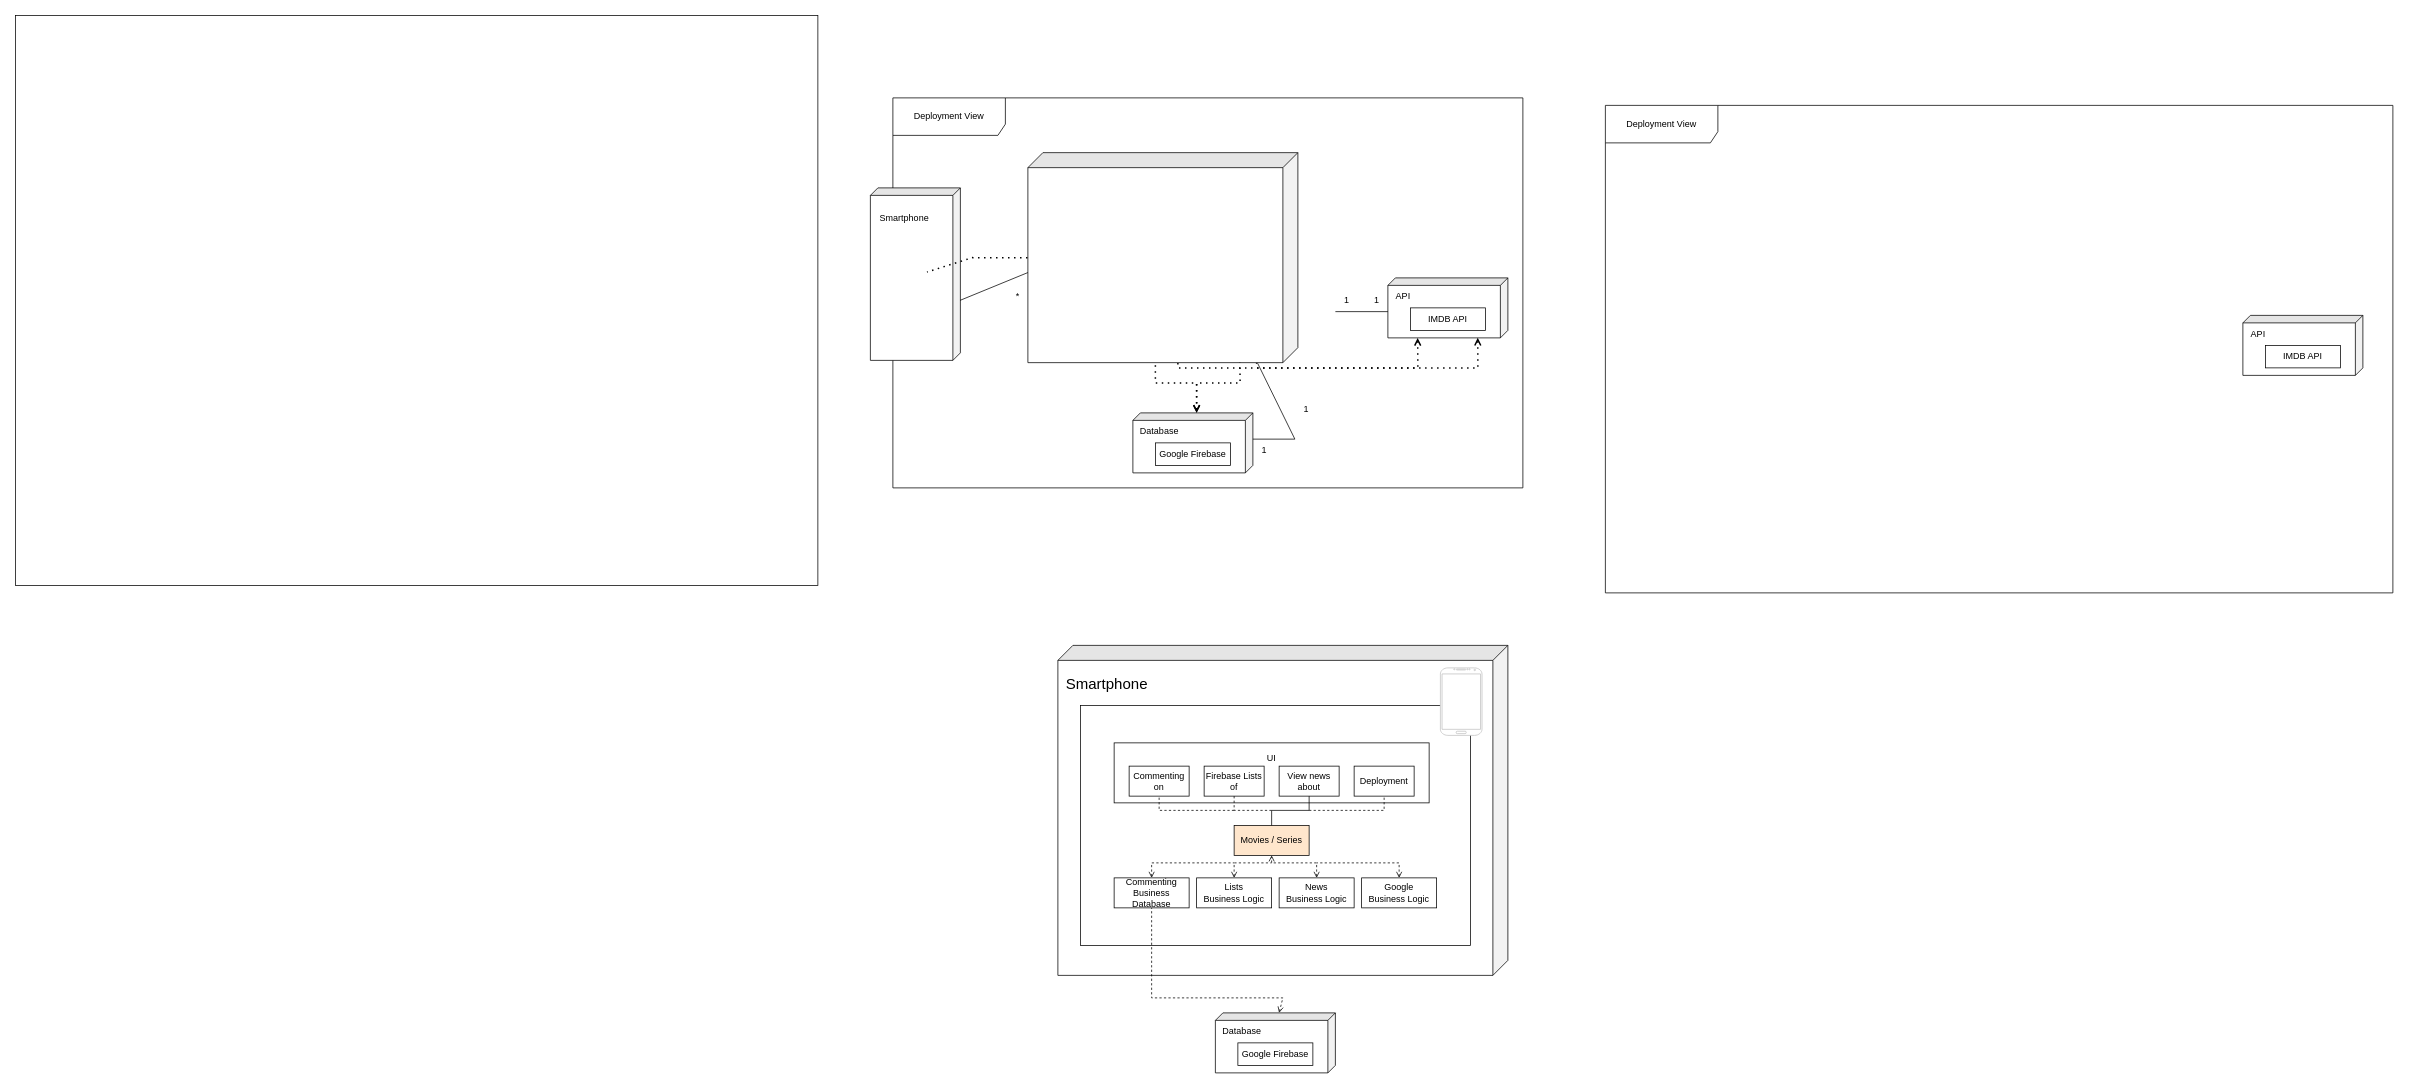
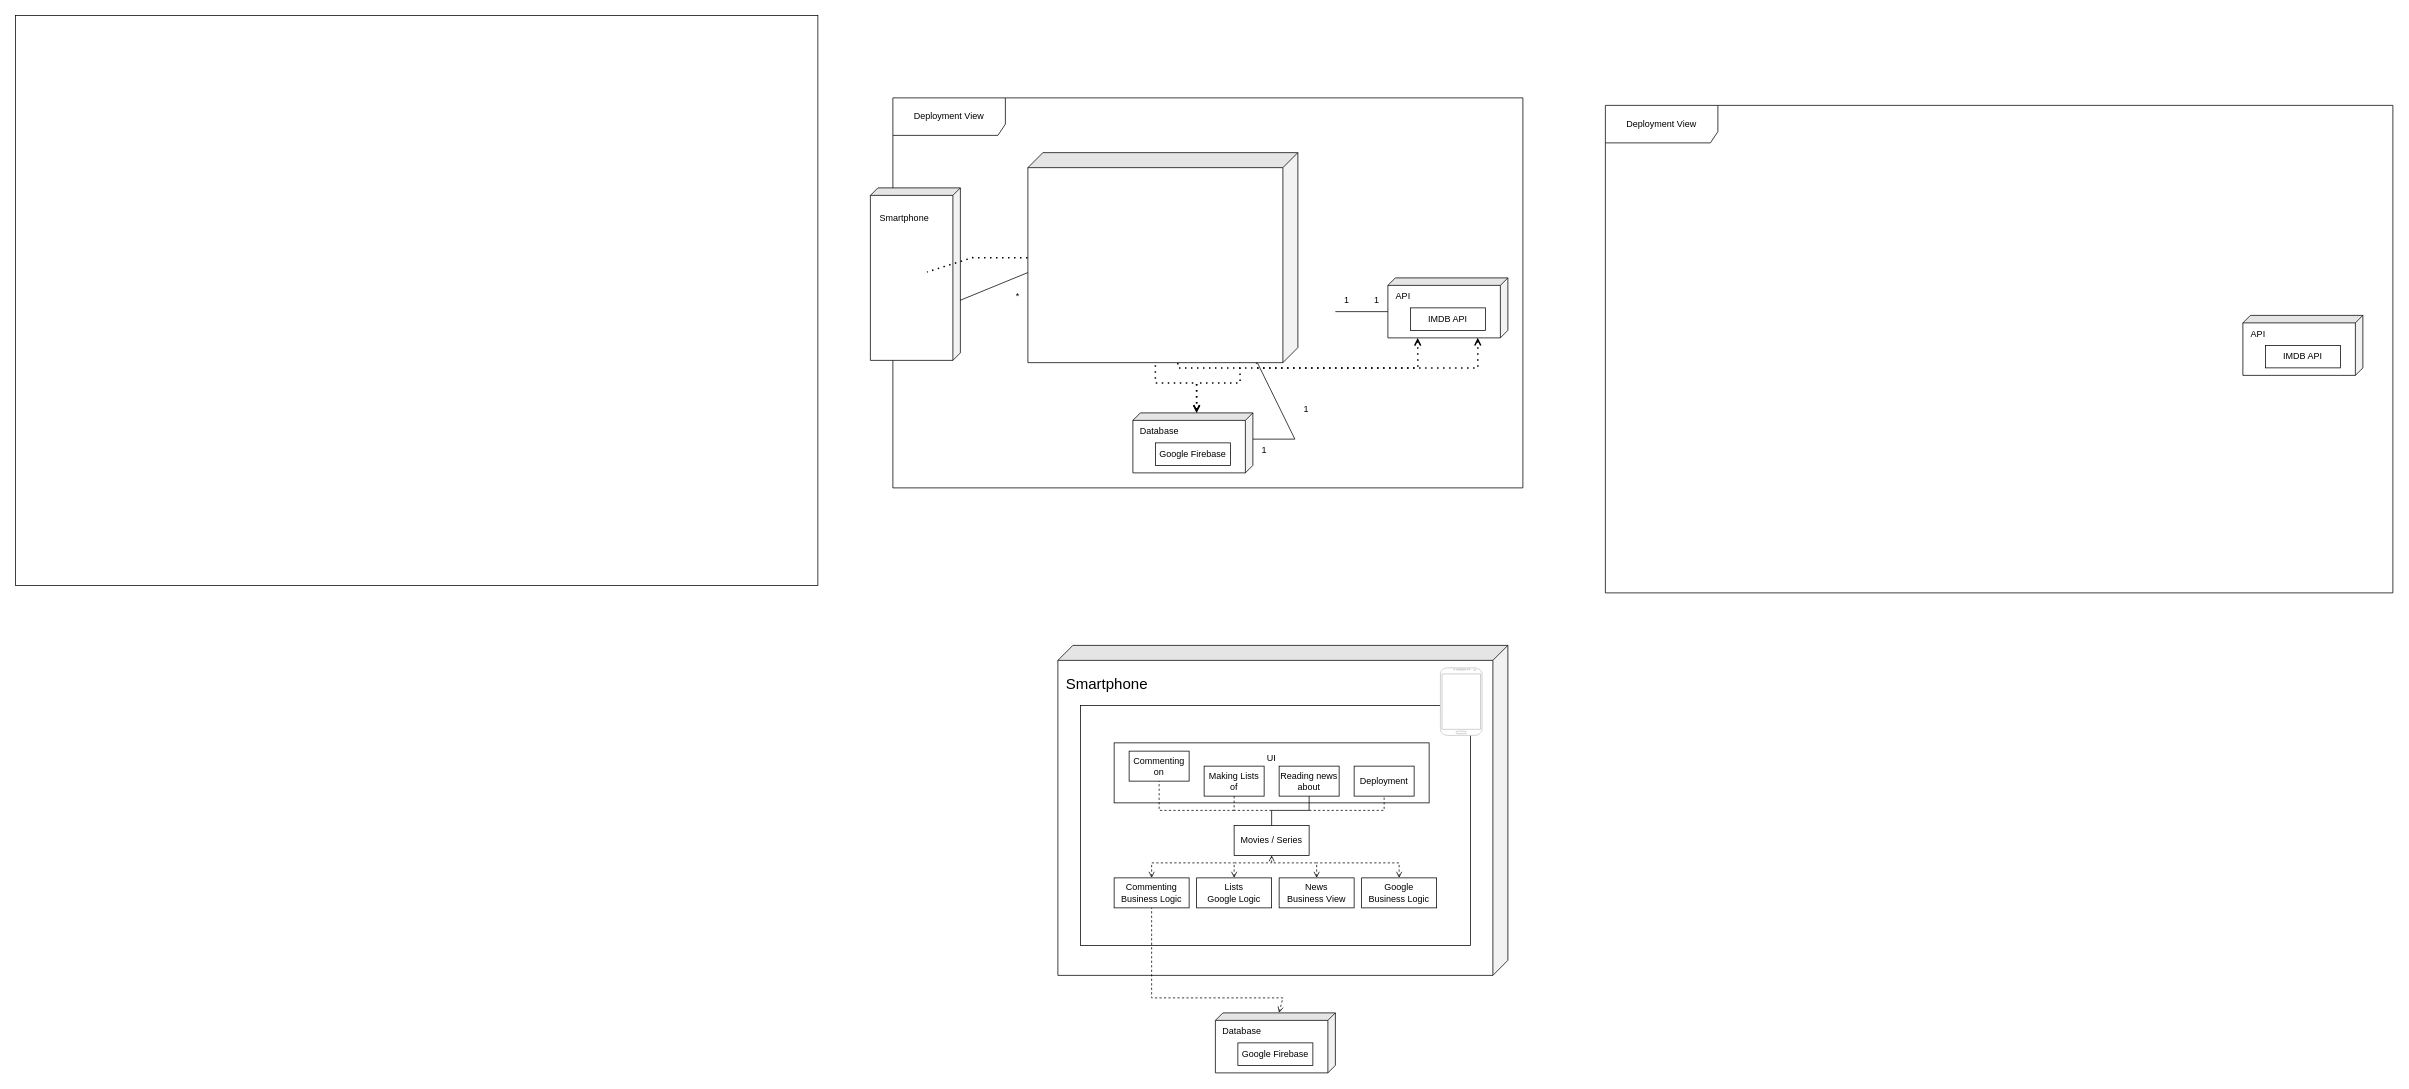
node "Commenting on": moved (1159, 781) -> (1159, 766)
node "Firebase Lists of": label "Firebase Lists of" -> "Making Lists of"
node "View news about": label "View news about" -> "Reading news about"
node "Movies / Series": fillcolor #ffe6cc -> #ffffff
node "Commenting Business Database": label "Commenting Business Database" -> "Commenting Business Logic"
node "Lists Business Logic": label "Lists Business Logic" -> "Lists Google Logic"
node "News Business Logic": label "News Business Logic" -> "News Business View"
